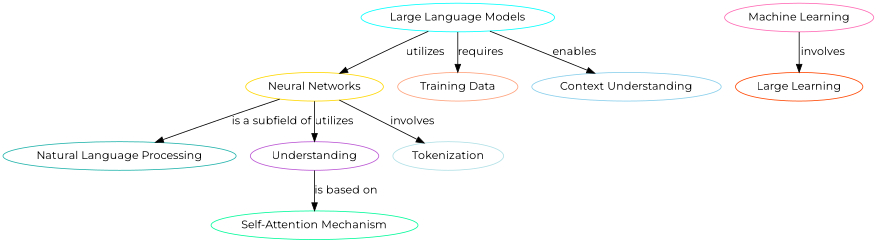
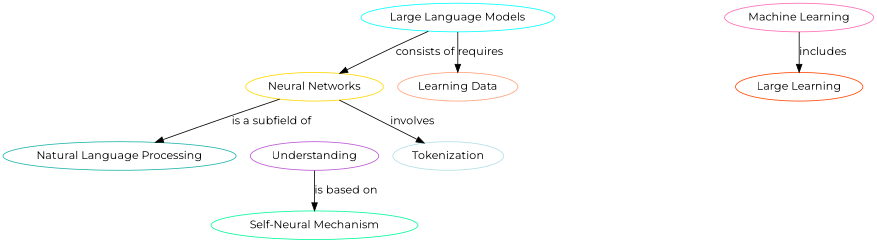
edge "Large Language Models" -> "Neural Networks": label "utilizes" -> "consists of"
edge "Machine Learning" -> "Large Learning": label "involves" -> "includes"
node "Training Data": label "Training Data" -> "Learning Data"
node "Context Understanding": removed
edge "Neural Networks" -> "Understanding": removed, label "utilizes"
node "Self-Attention Mechanism": label "Self-Attention Mechanism" -> "Self-Neural Mechanism"
